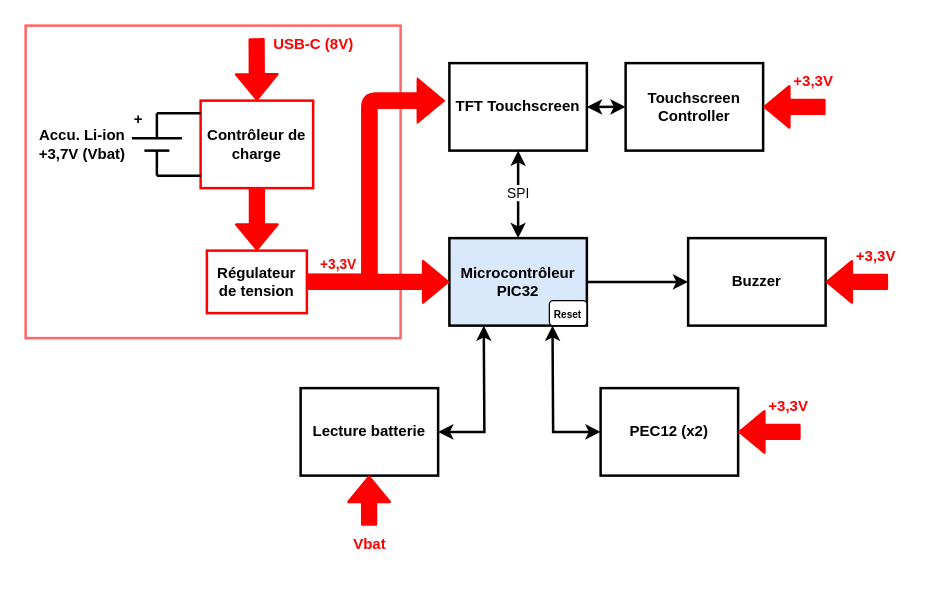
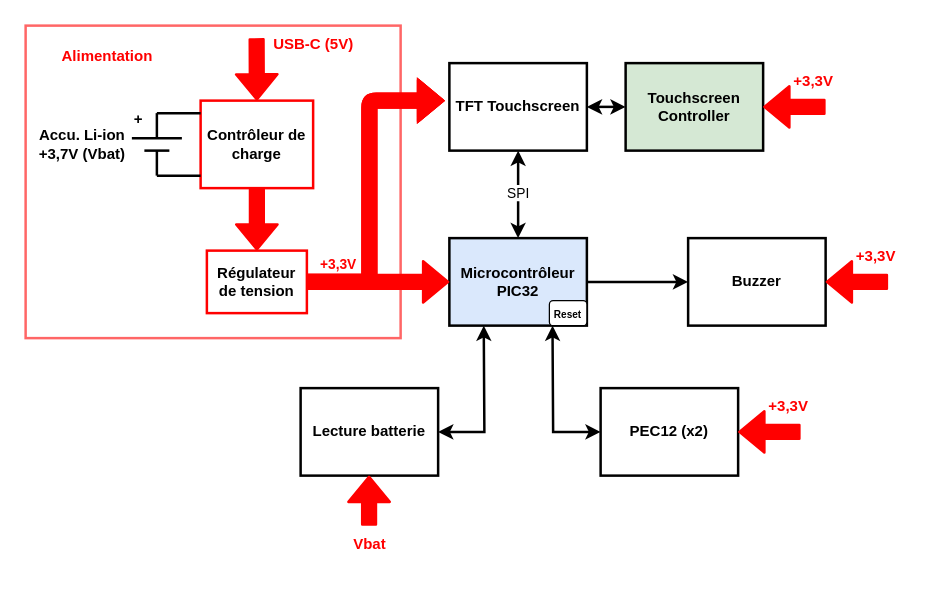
node "USB-C (8V)": label "USB-C (8V)" -> "USB-C (5V)"
node "Alimentation": added
node "Touchscreen Controller": fillcolor #ffffff -> #d5e8d4
